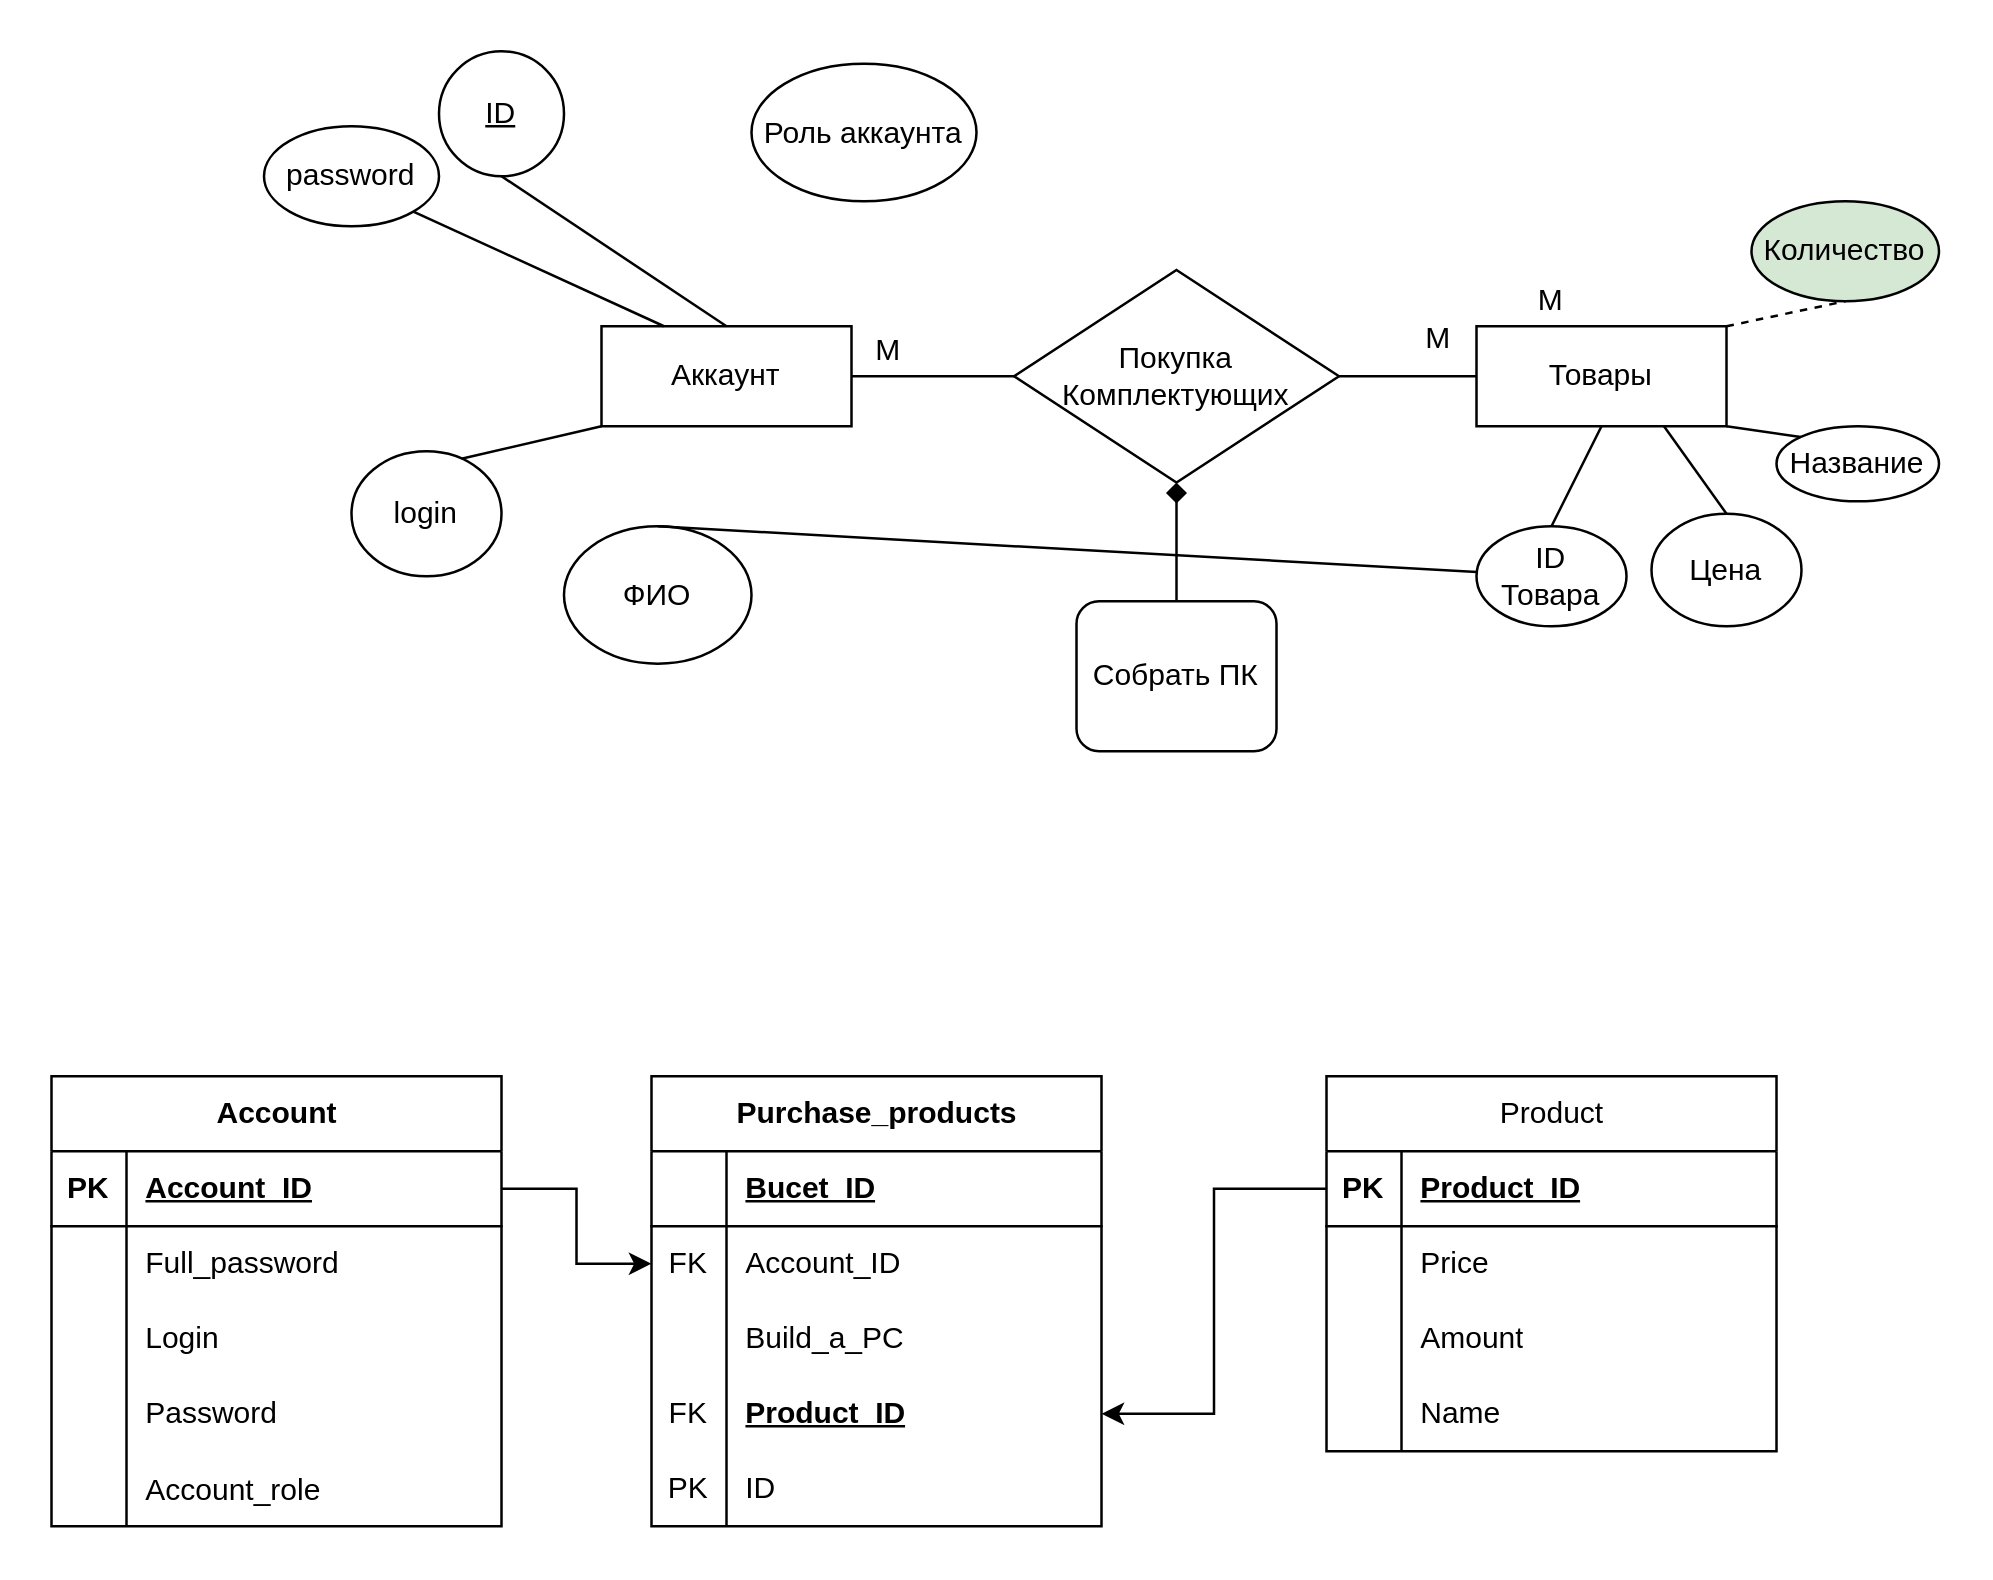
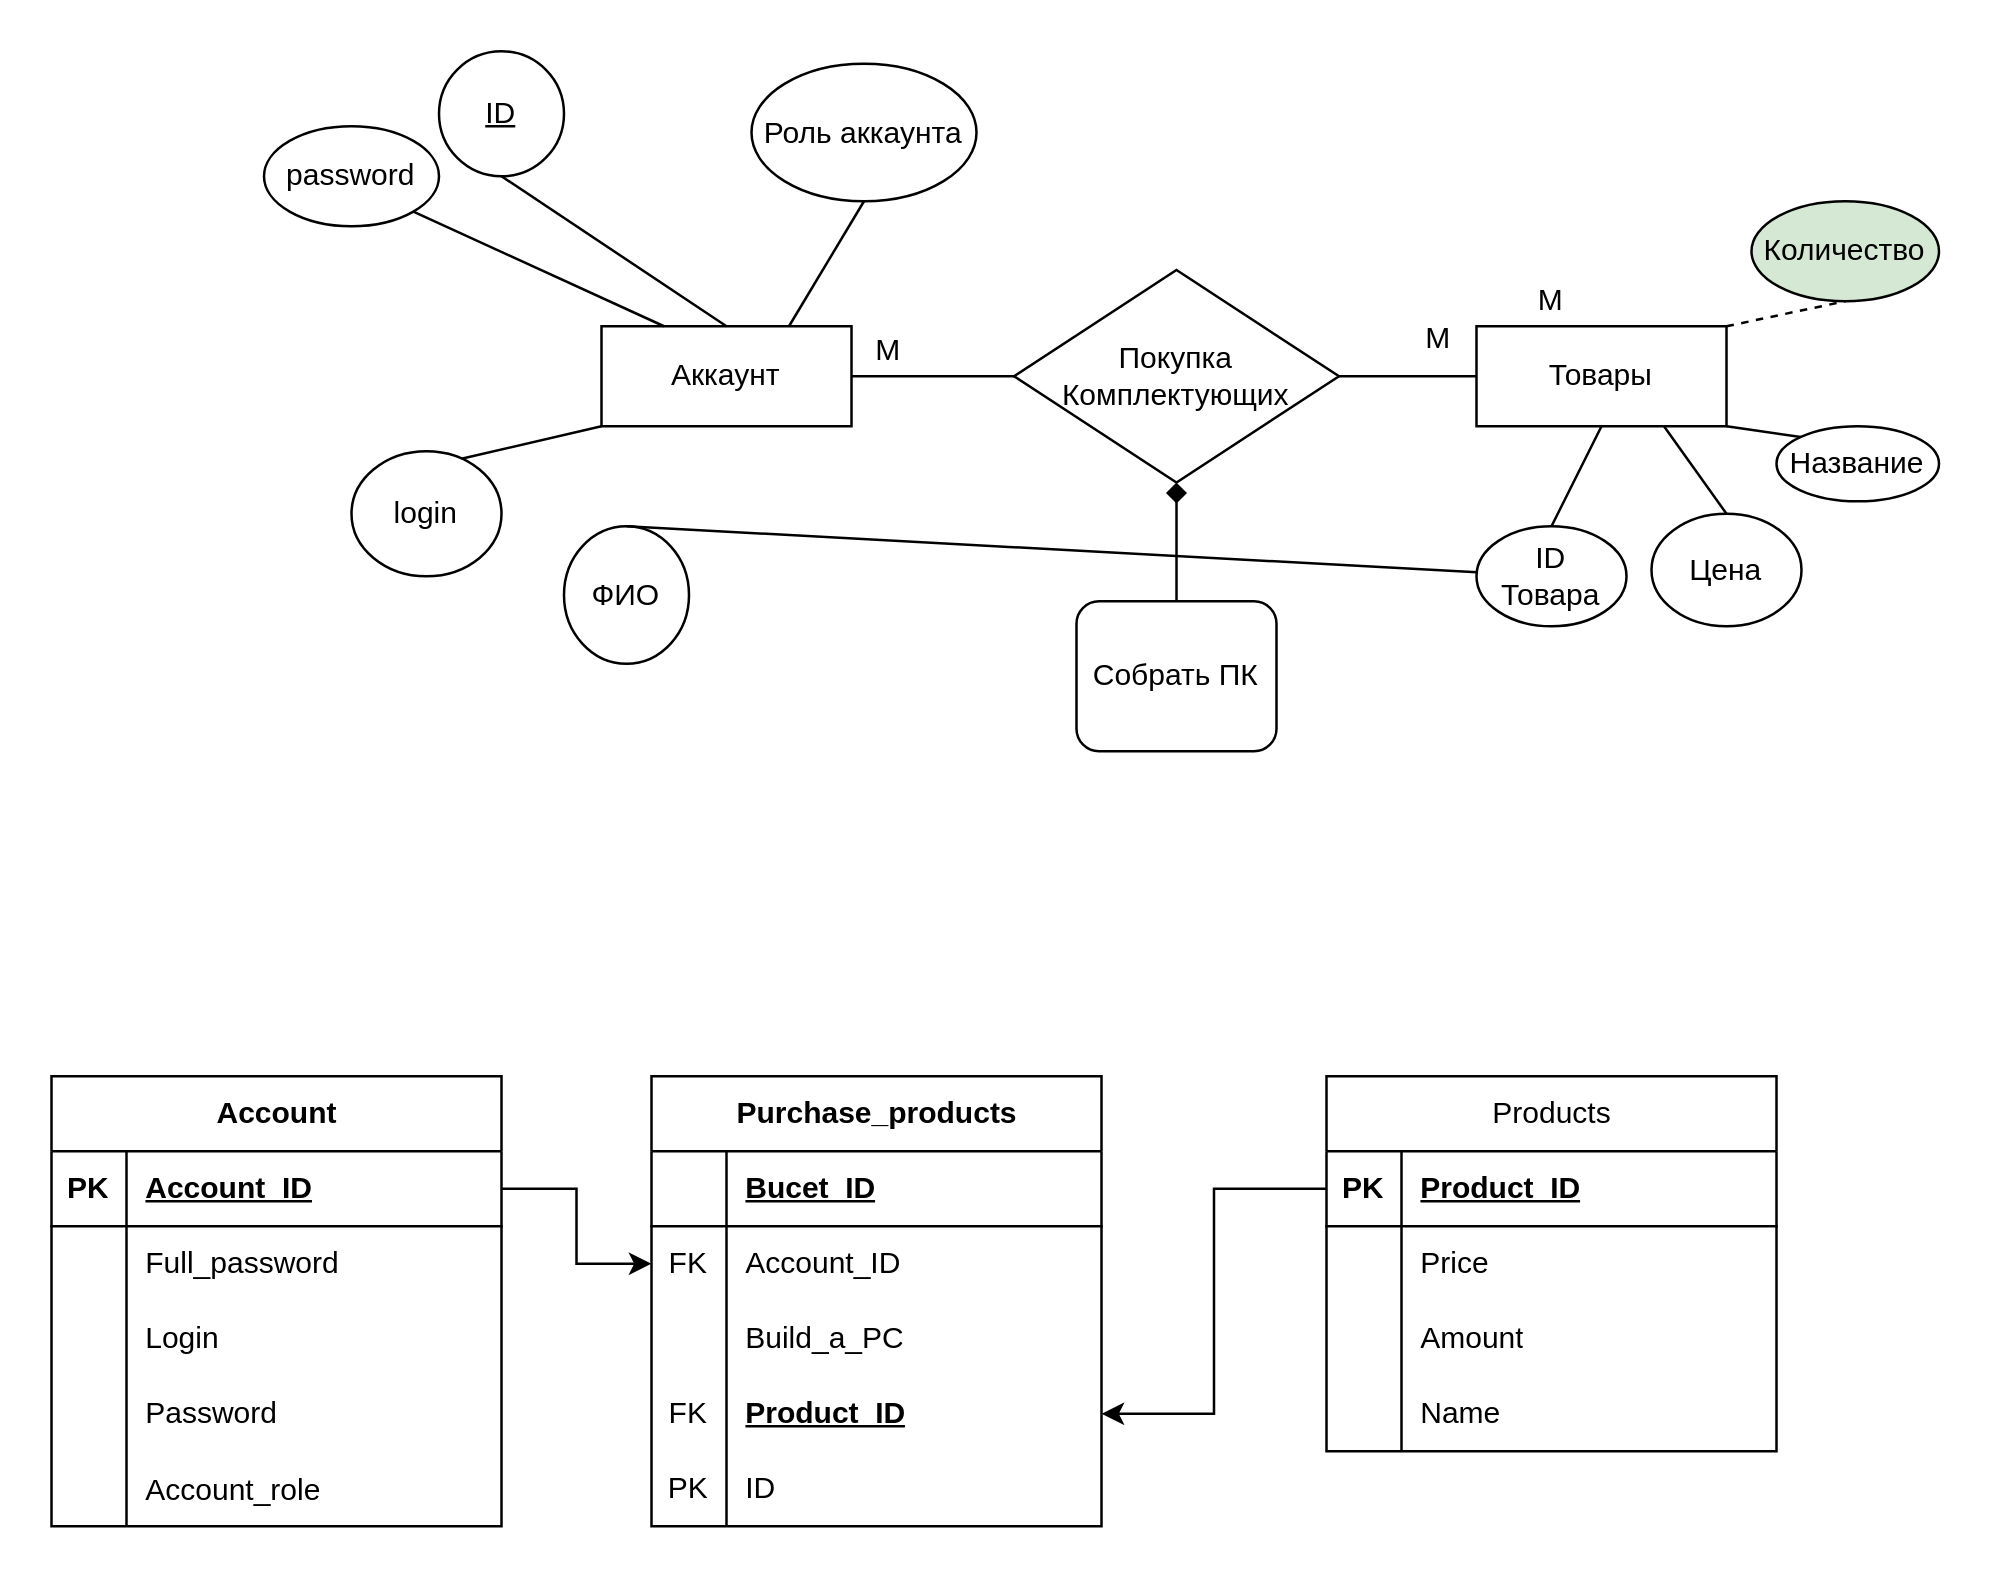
edge "Роль аккаунта" -- "Аккаунт": added
node "ФИО": size 188x138 -> 125x138
node "Product": label "Product" -> "Products"
